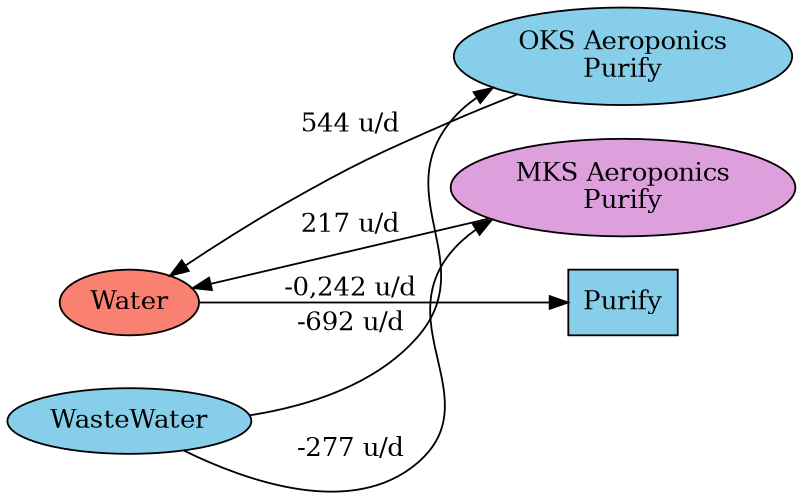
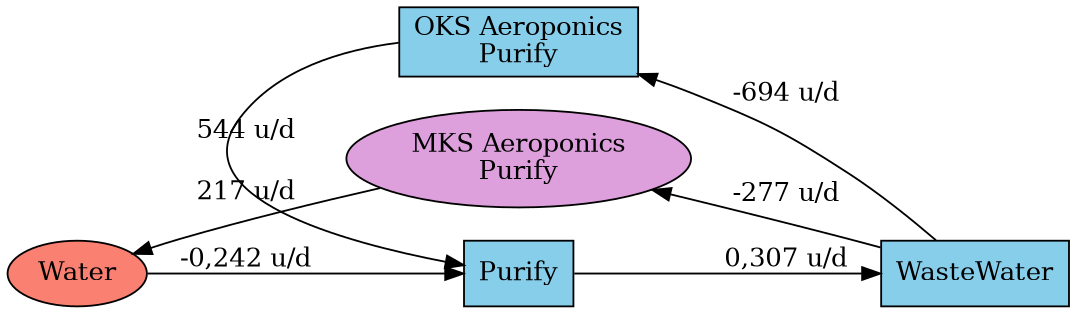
node "OKS Aeroponics Purify": shape ellipse -> box
edge "OKS Aeroponics Purify" -> "Water": now "OKS Aeroponics Purify" -> "Purify"
edge "Purify" -> "WasteWater": added, label "0,307 u/d"
edge "WasteWater" -> "OKS Aeroponics Purify": label "-692 u/d" -> "-694 u/d"
node "WasteWater": shape ellipse -> box
